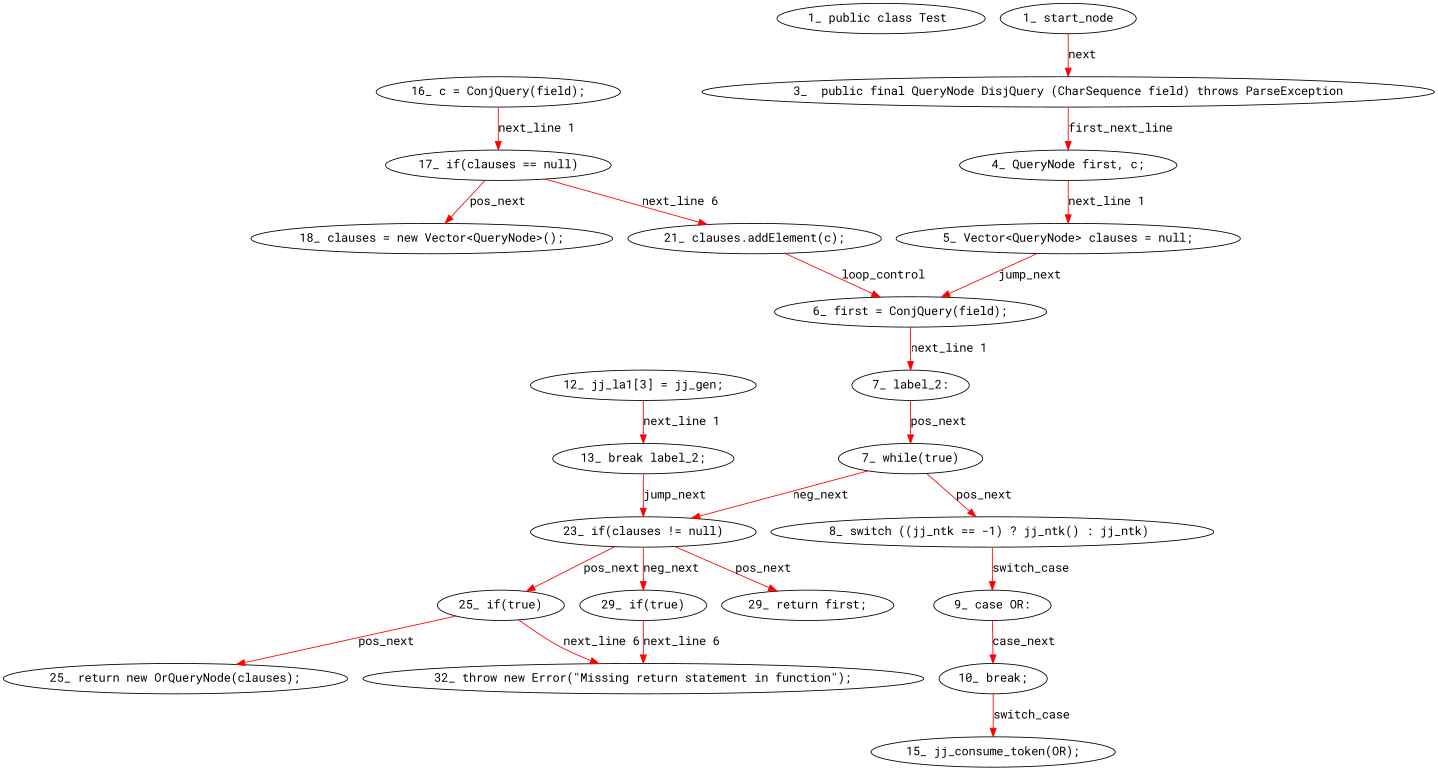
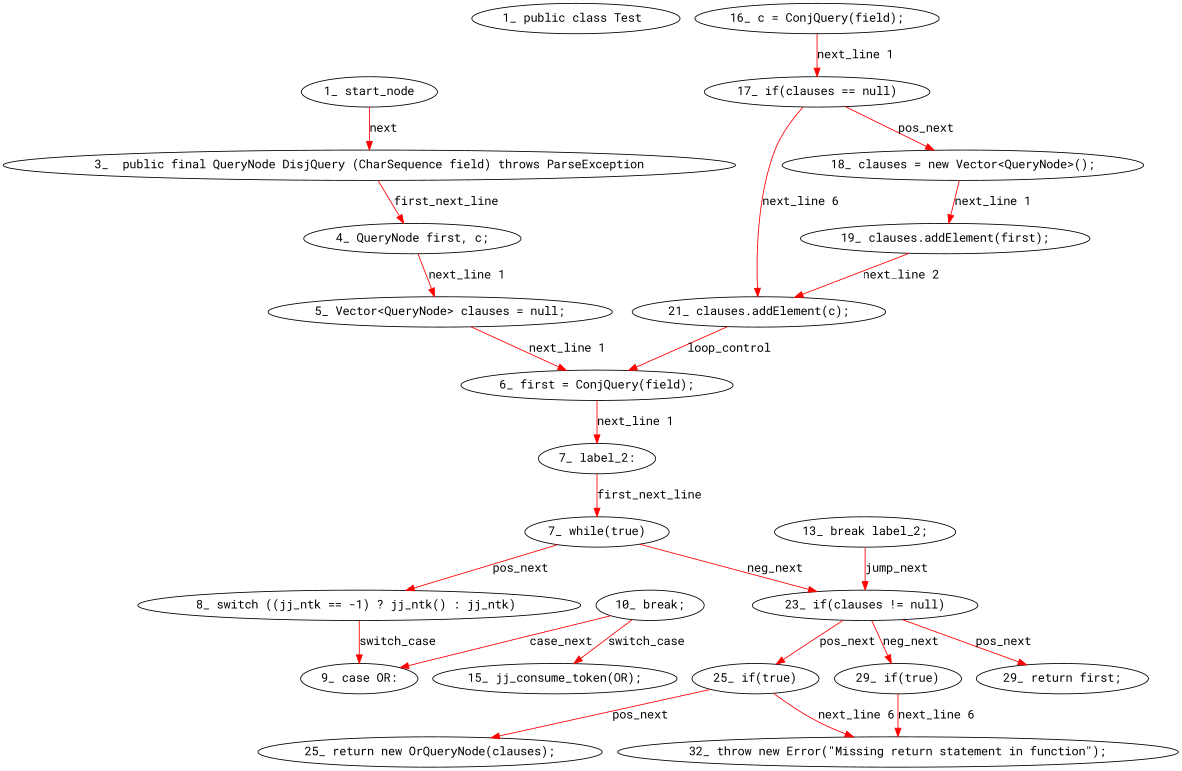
node "19_ clauses.addElement(first);": added
edge "5_ Vector<QueryNode> clauses = null;" -> "6_ first = ConjQuery(field);": label "jump_next" -> "next_line 1"
node "12_ jj_la1[3] = jj_gen;": removed
edge "7_ label_2:" -> "7_ while(true)": label "pos_next" -> "first_next_line"
edge "9_ case OR:" -> "10_ break;": reversed
